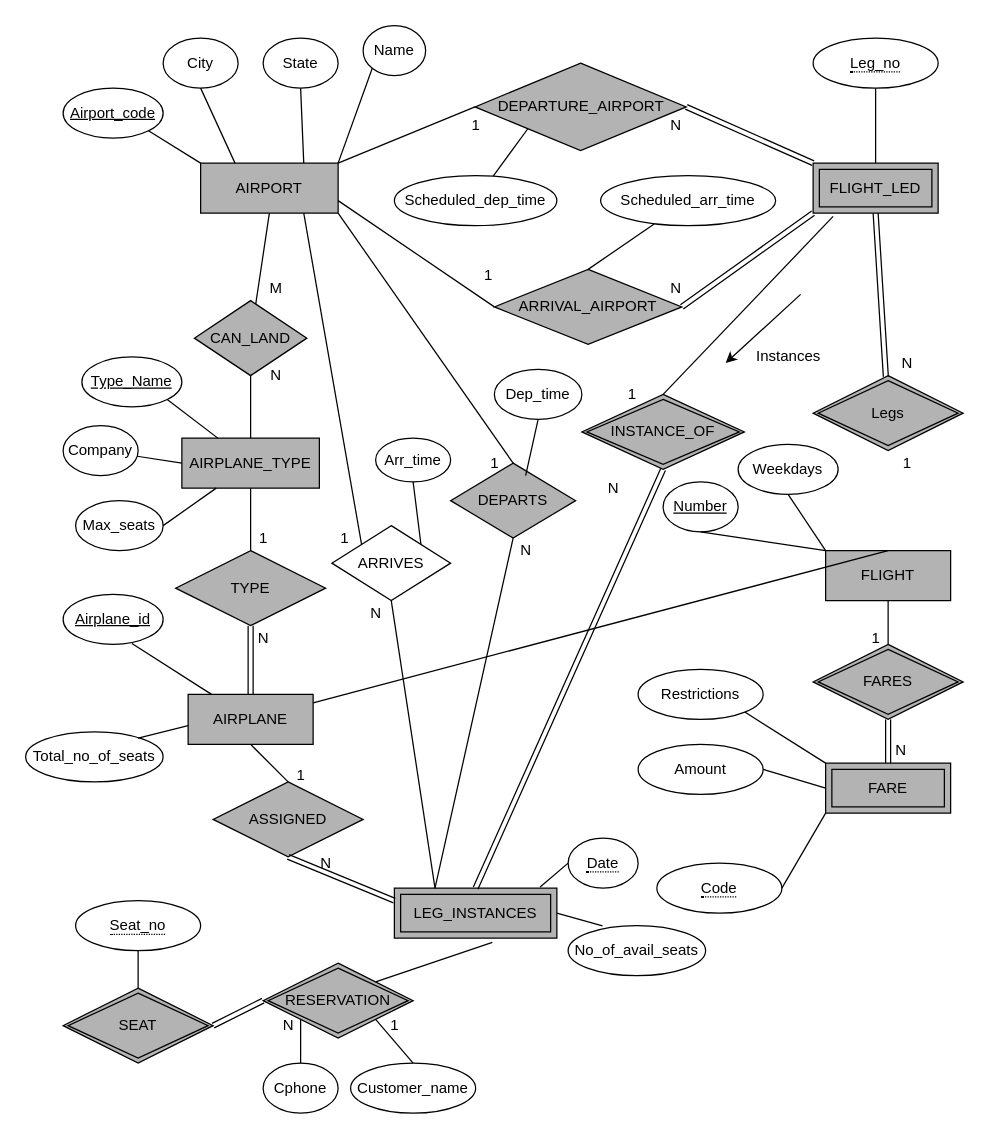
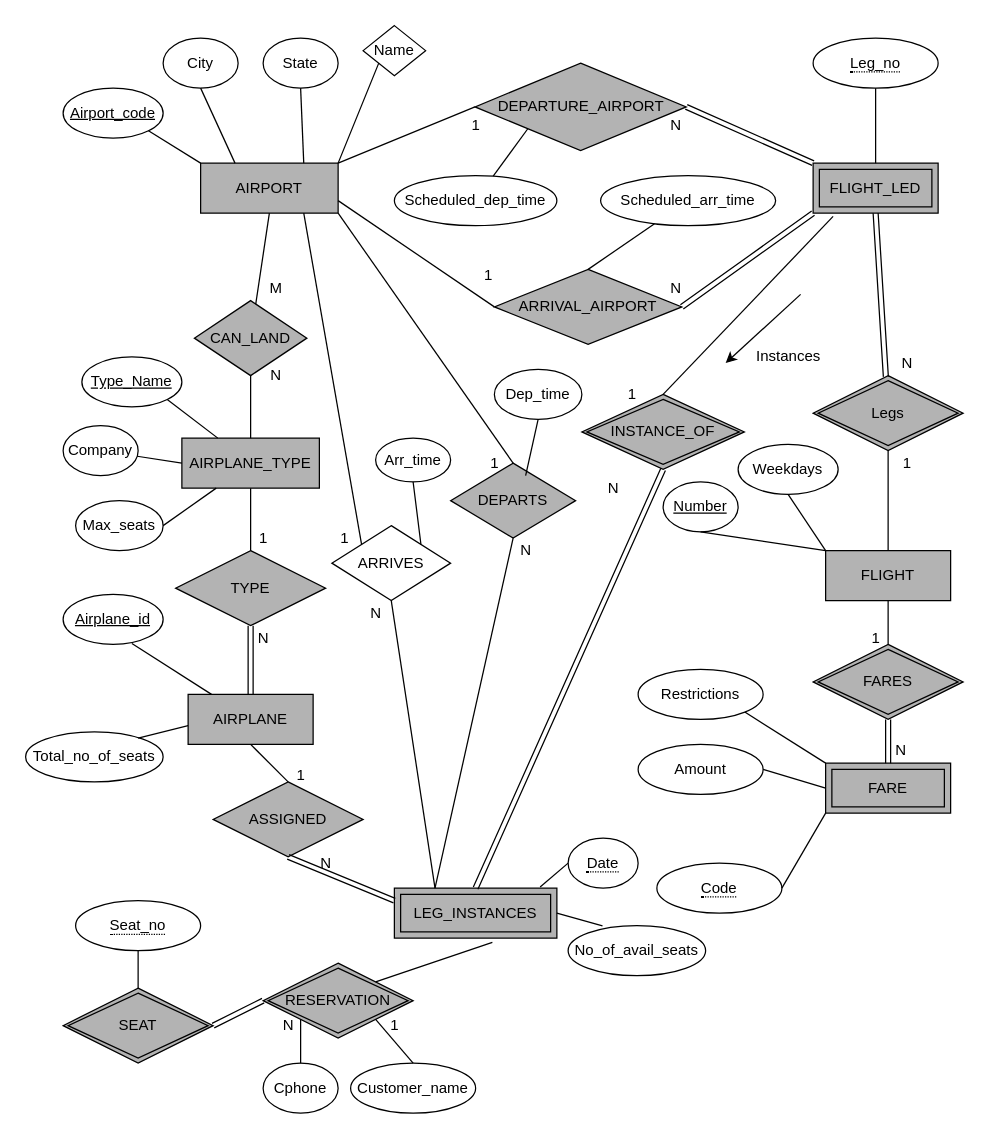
node "Name": shape ellipse -> diamond
edge "FLIGHT" -- "AIRPLANE": now "FLIGHT" -- "Legs"
